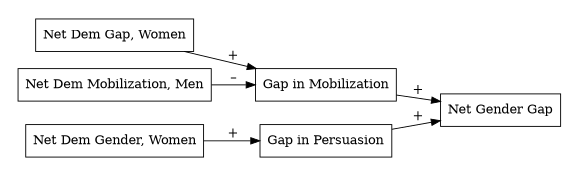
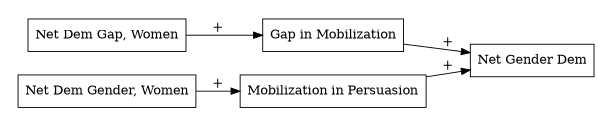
node "Net Dem Mobilization, Men": removed
node "Net Gender Gap": label "Net Gender Gap" -> "Net Gender Dem"
node "Gap in Persuasion": label "Gap in Persuasion" -> "Mobilization in Persuasion"
